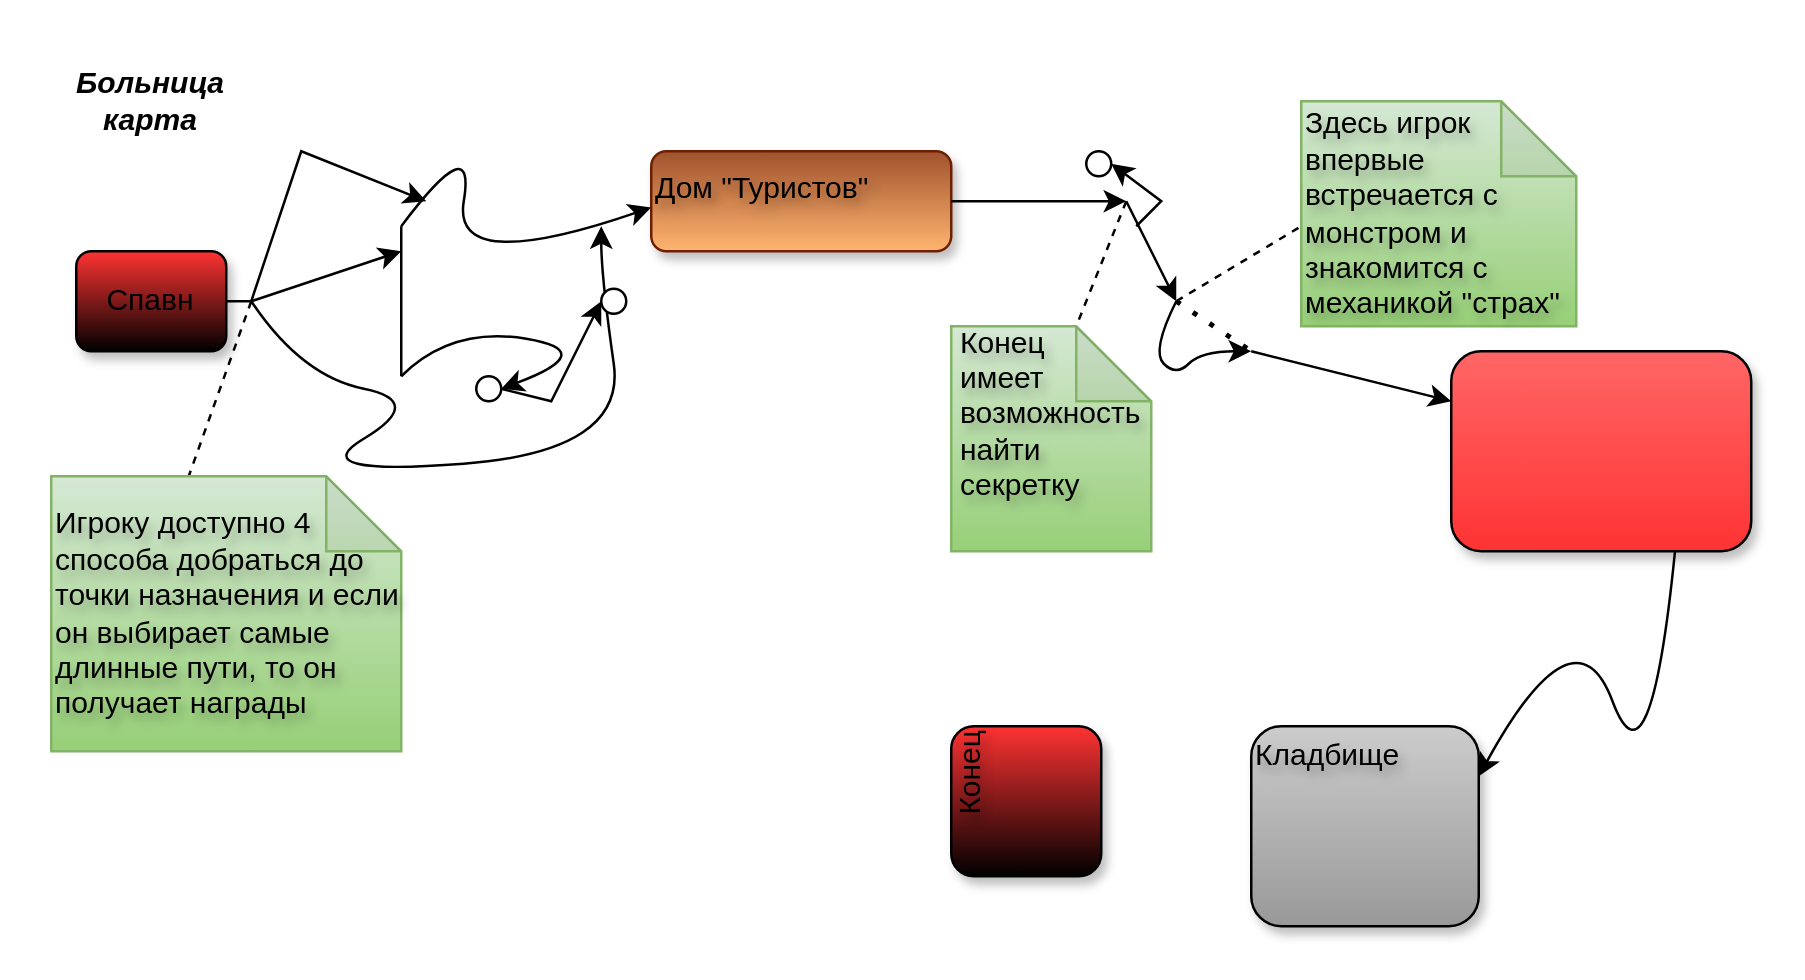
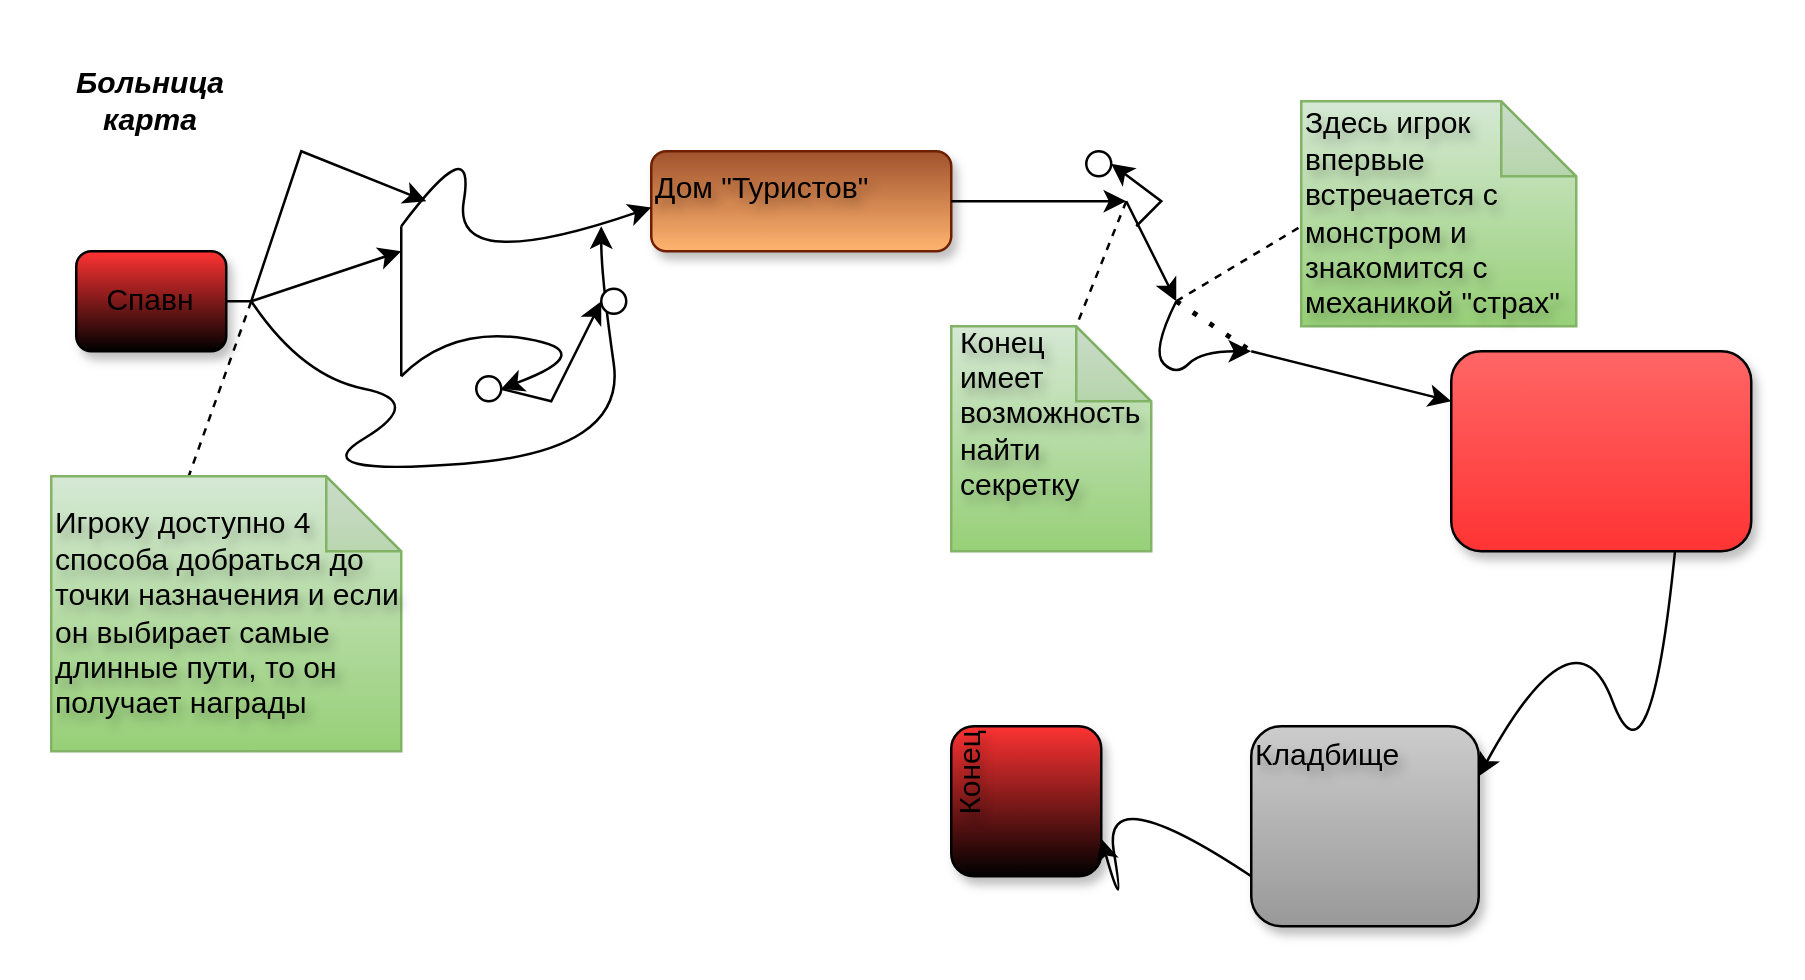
edge "Кладбище" -> "Конец": added
